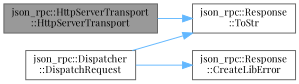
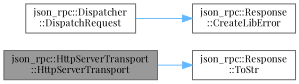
edge "json_rpc::Dispatcher ::DispatchRequest" -> "json_rpc::Response ::ToStr": removed
